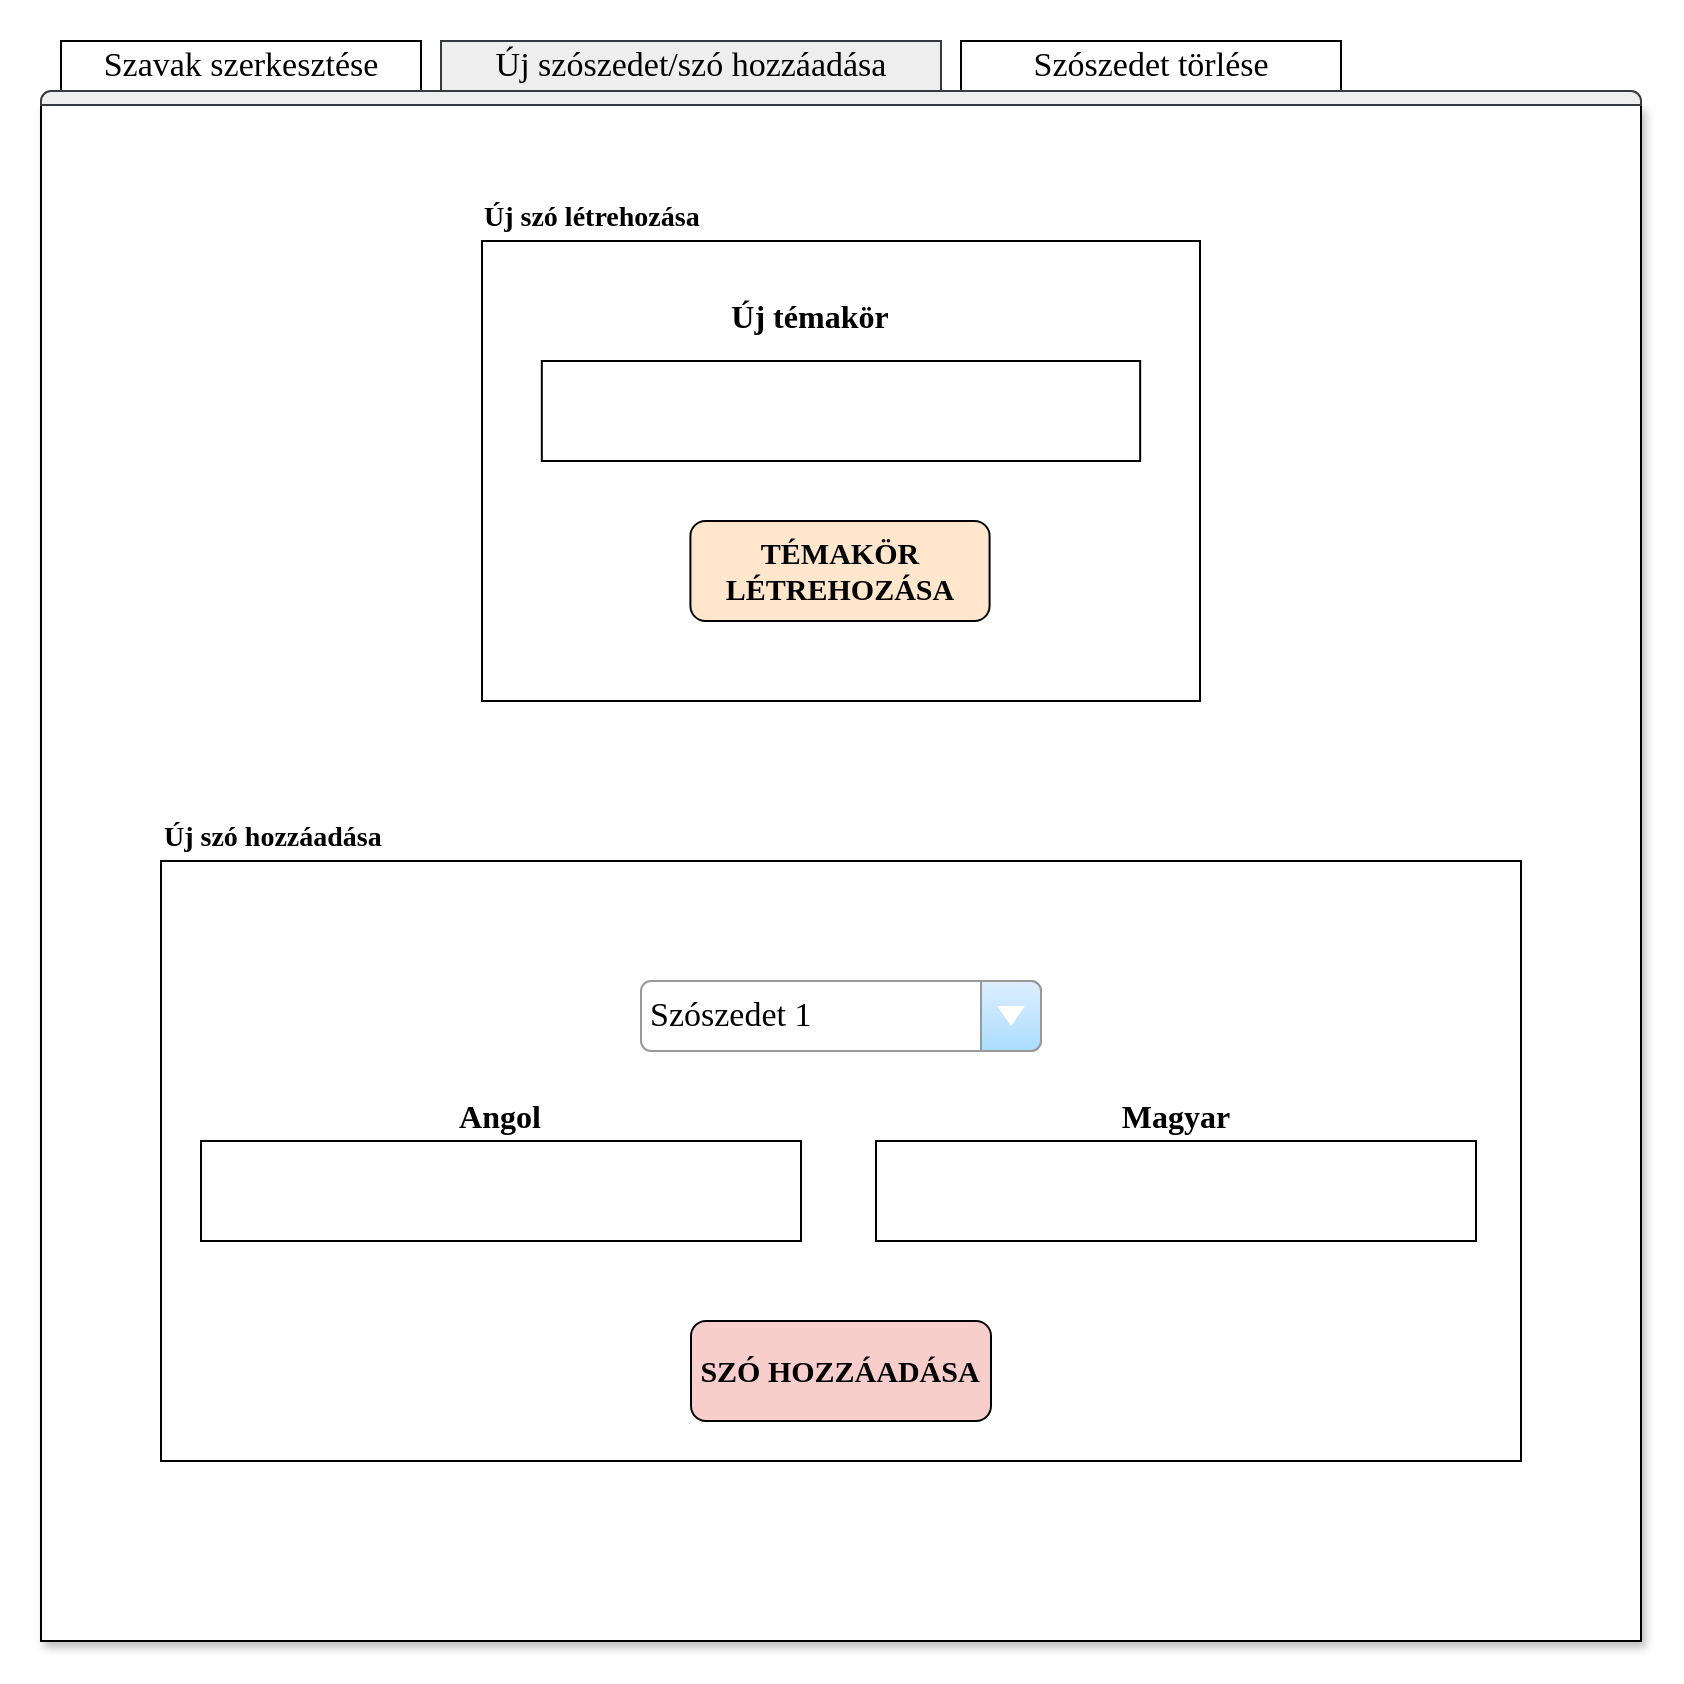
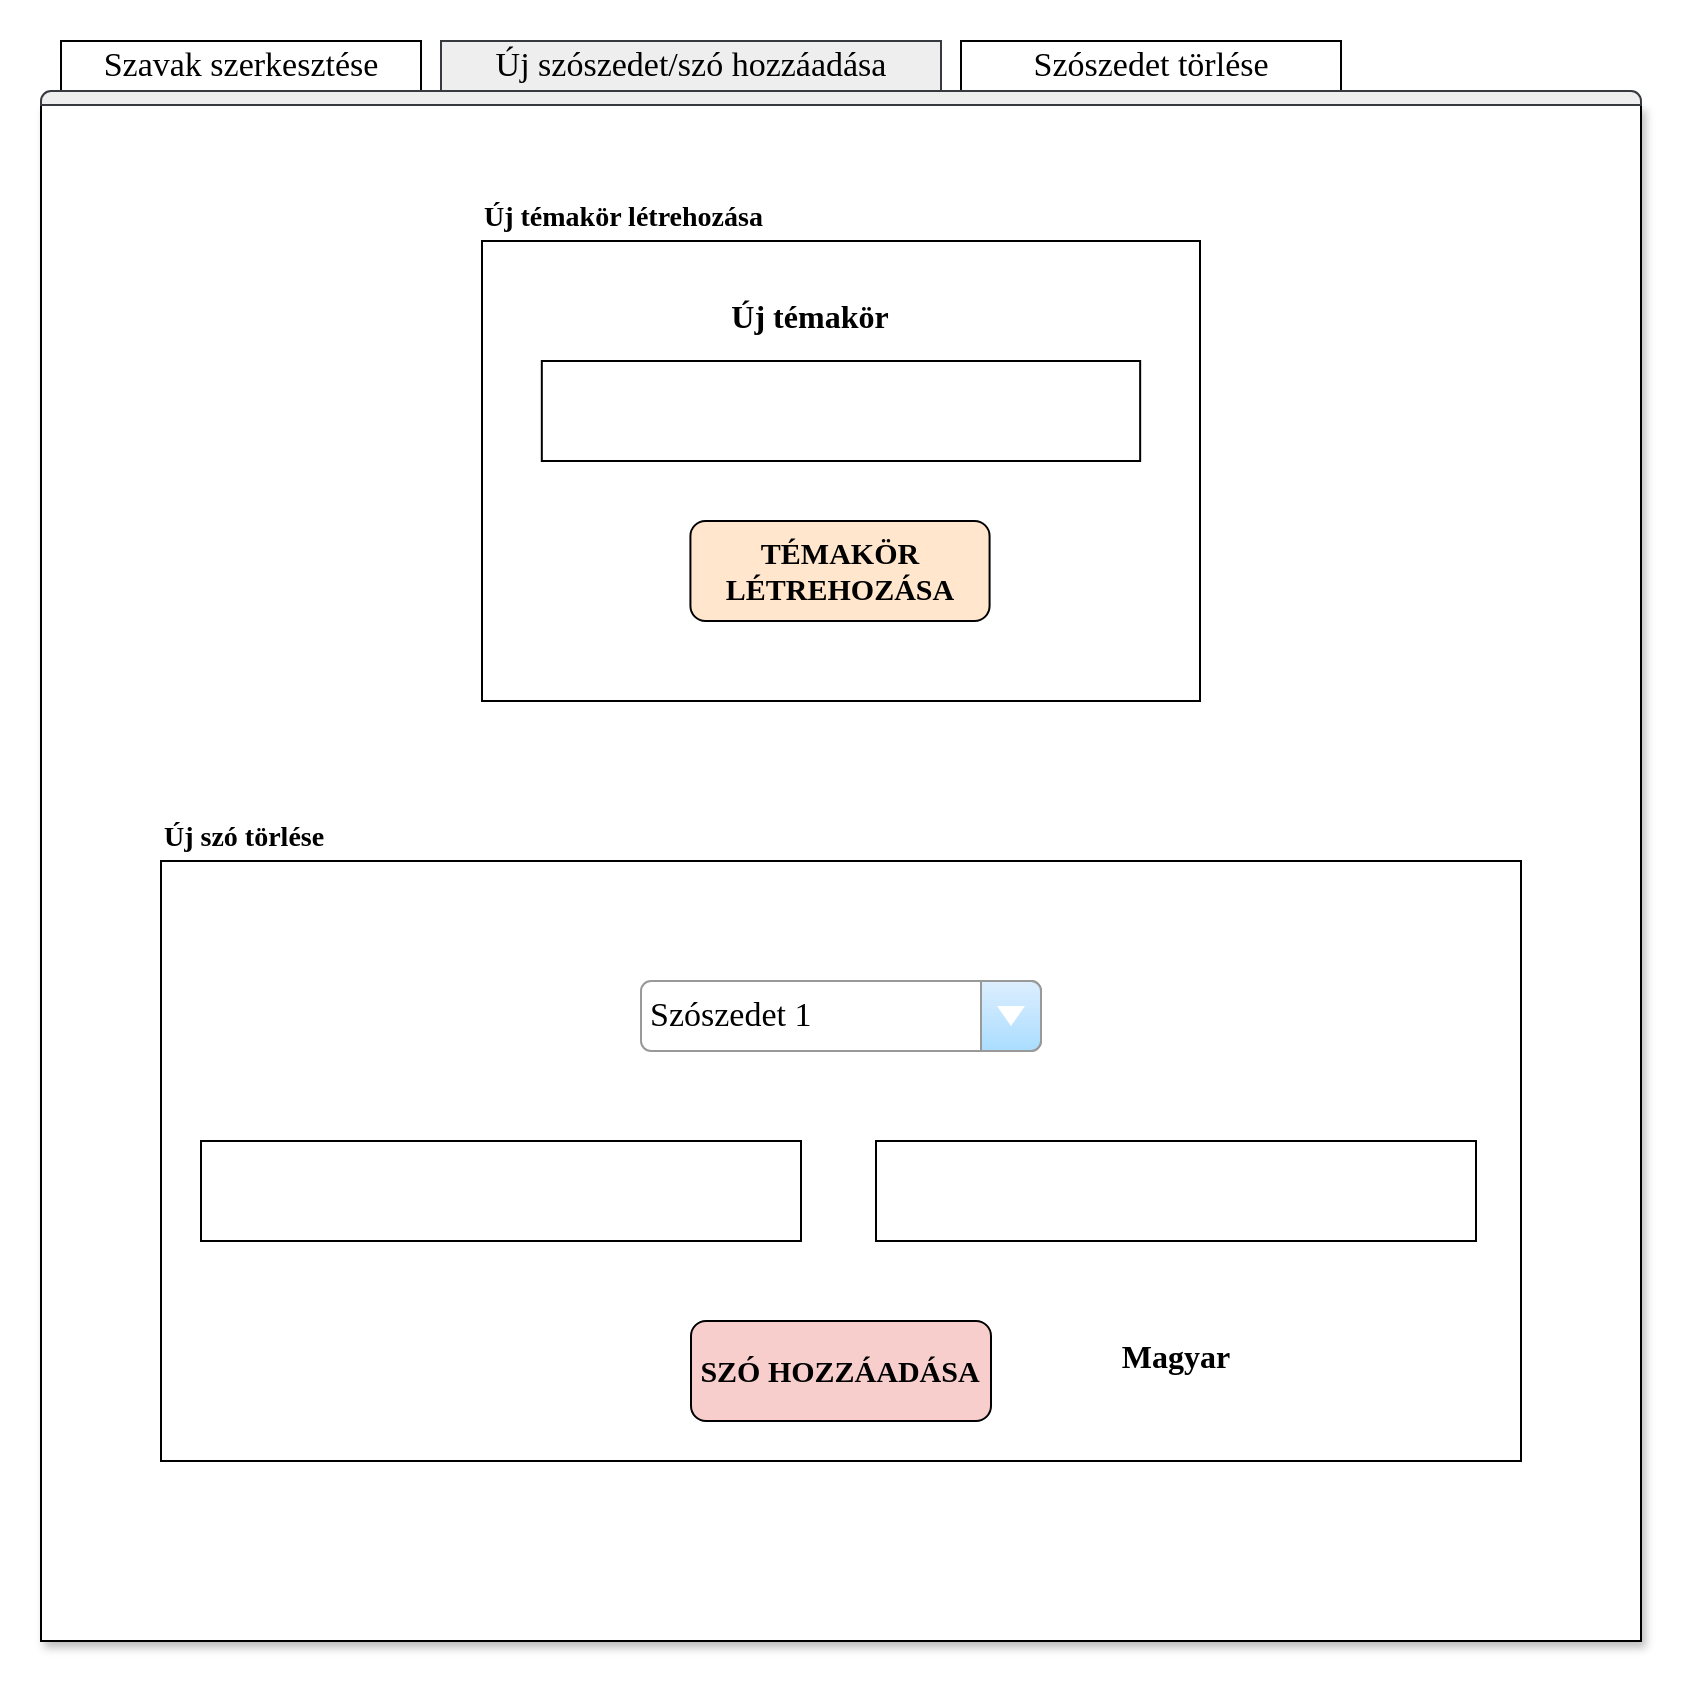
node "Új szó létrehozása": label "Új szó létrehozása" -> "Új témakör létrehozása"
node "Új szó hozzáadása": label "Új szó hozzáadása" -> "Új szó törlése"
node "Angol": removed
node "Magyar": moved (1176, 1111) -> (1176, 1351)
